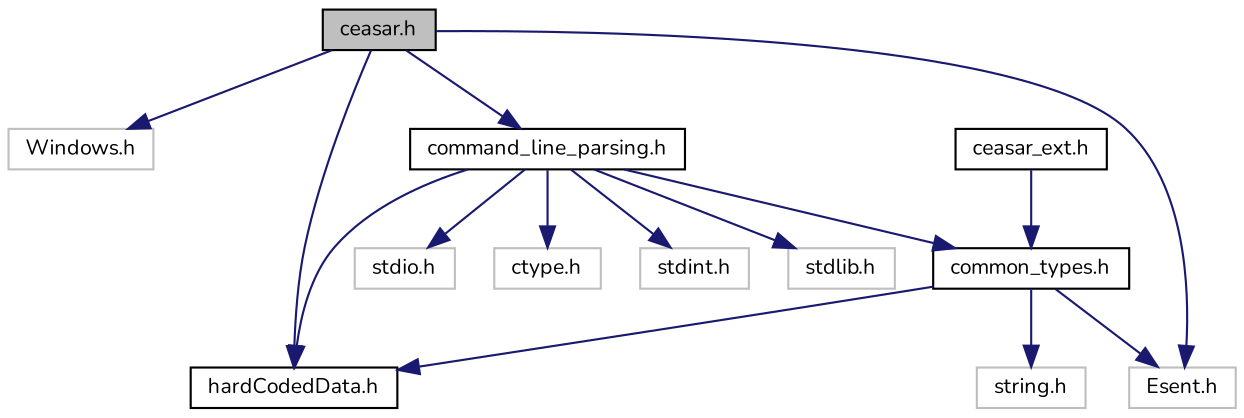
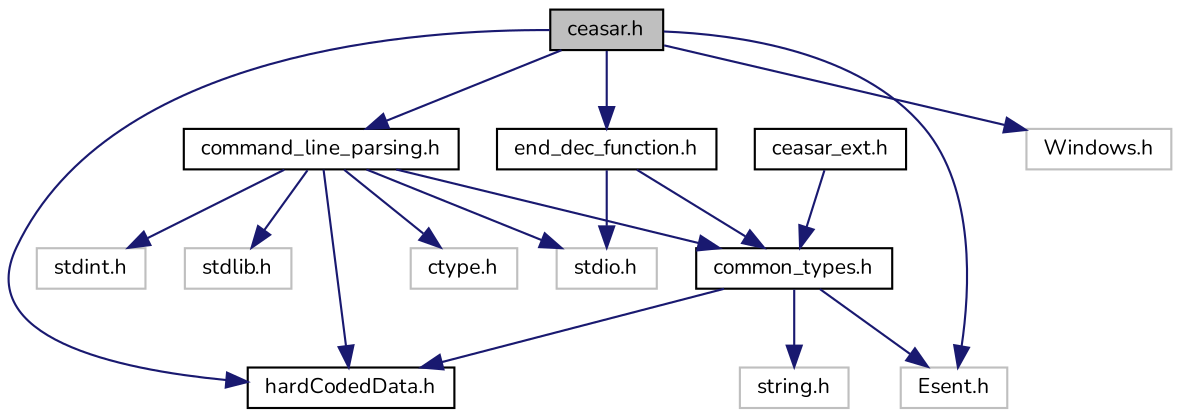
node "end_dec_function.h": added
